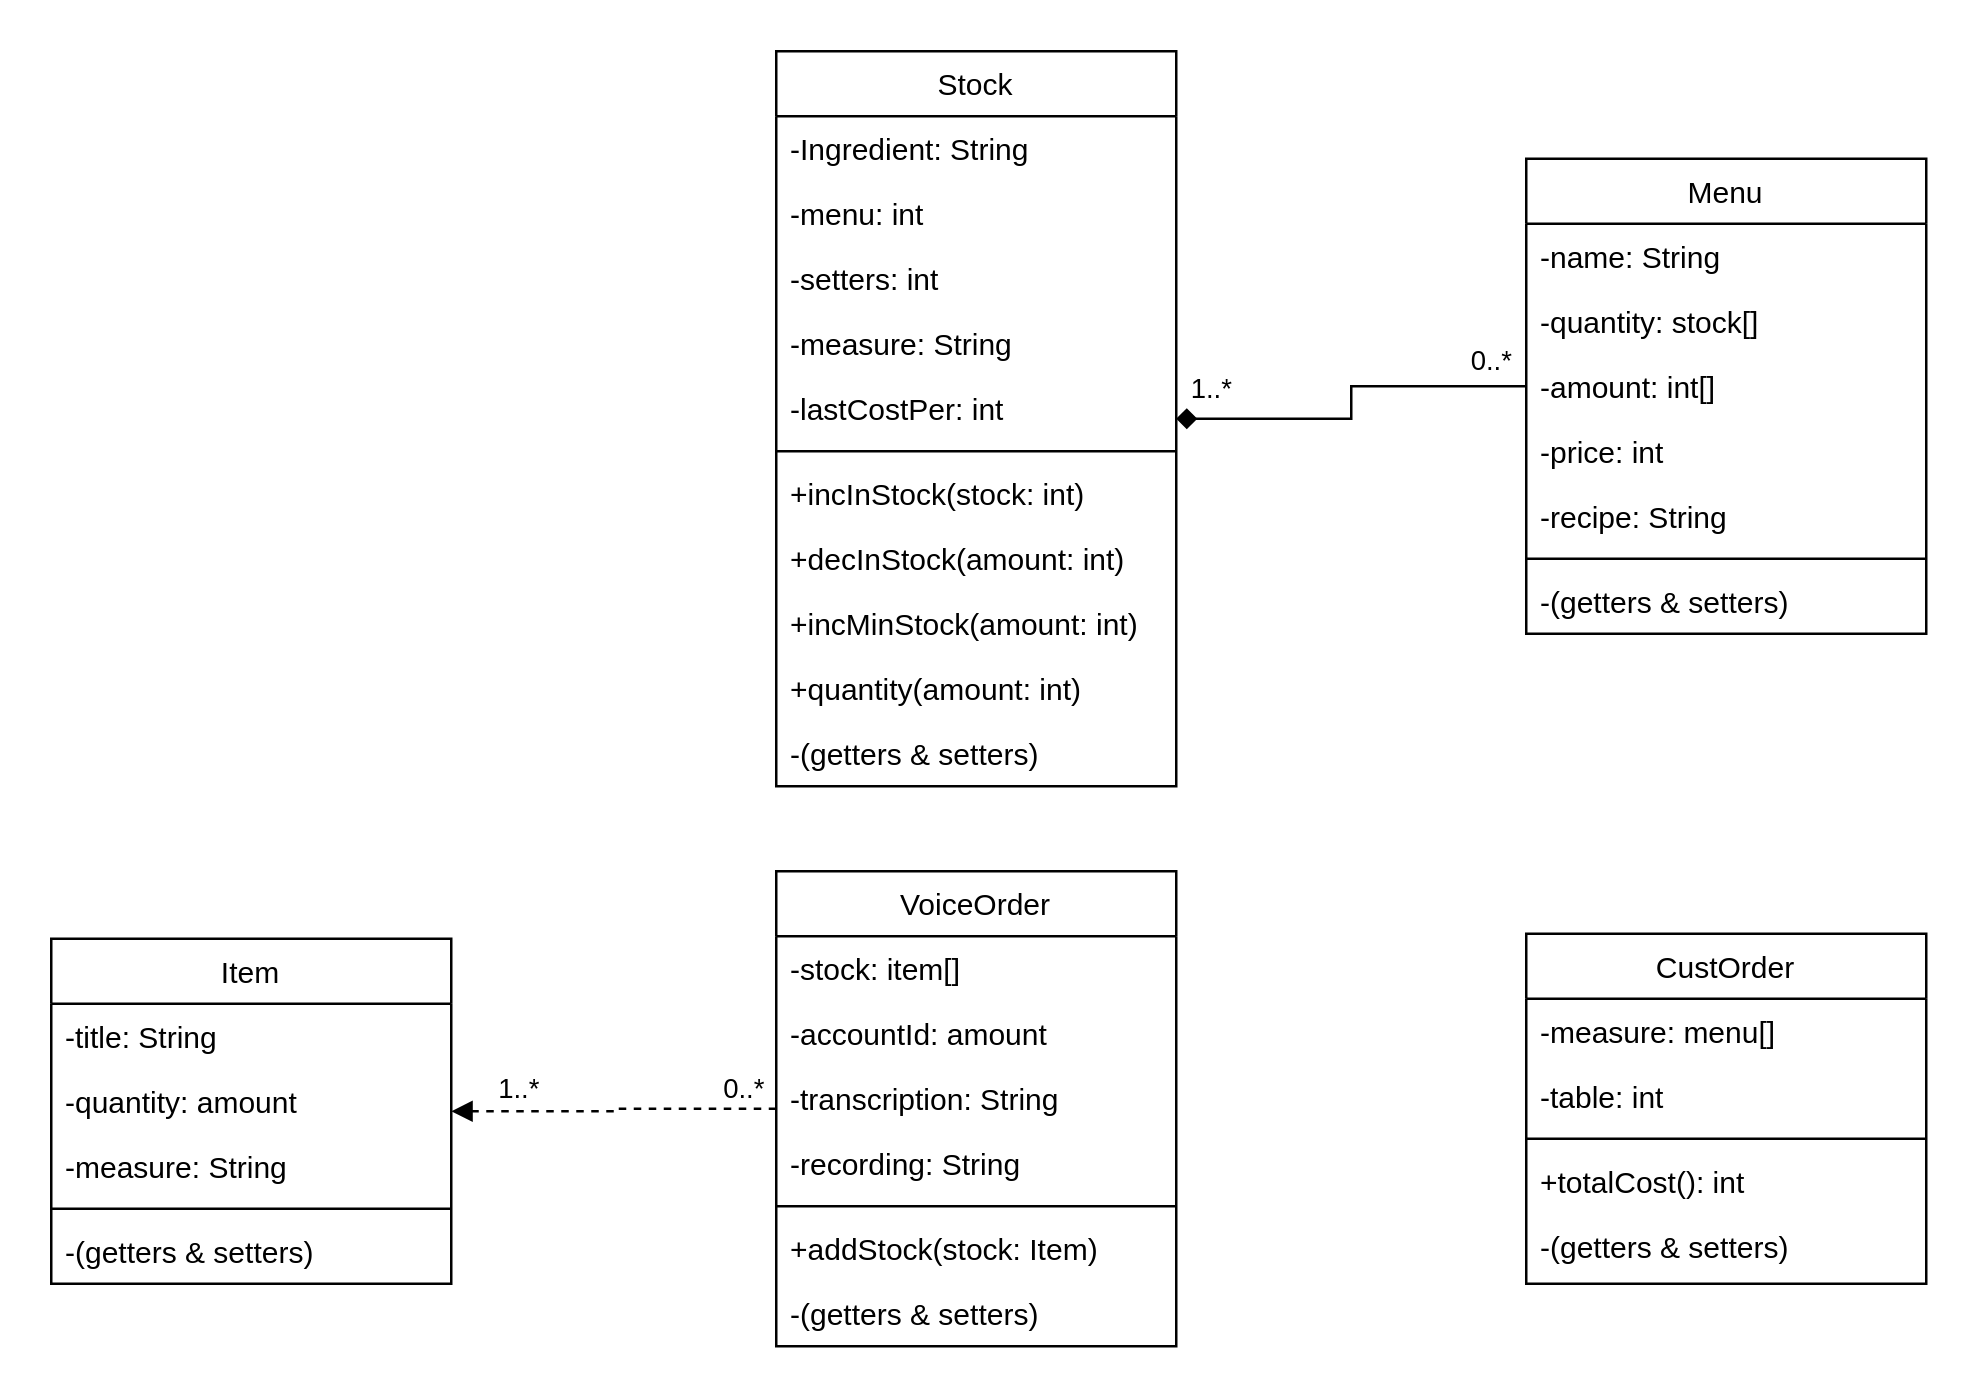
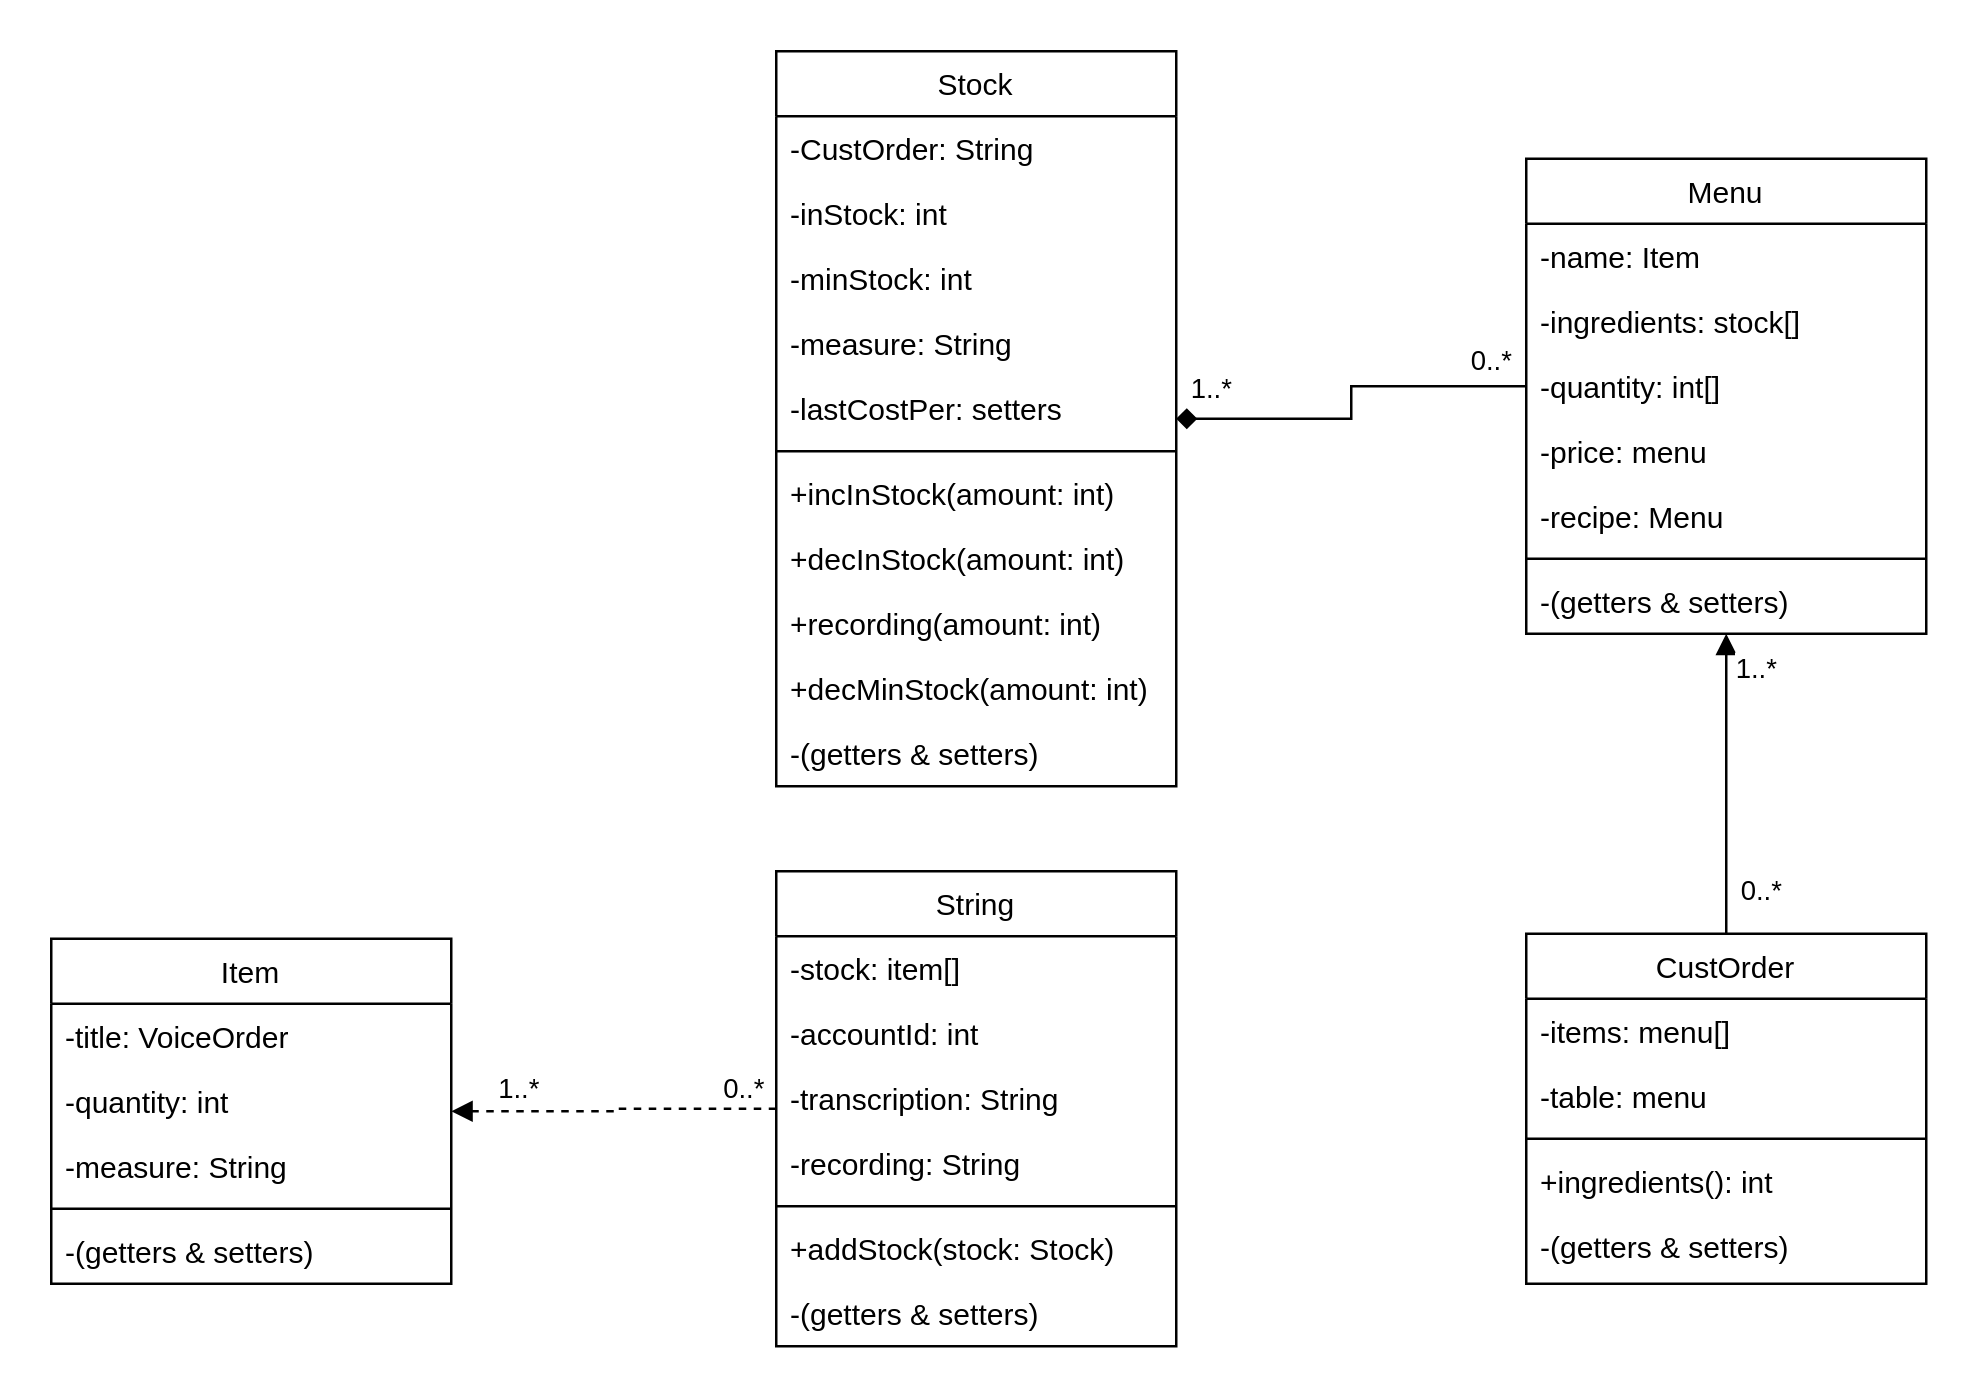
node "-Ingredient: String": label "-Ingredient: String" -> "-CustOrder: String"
node "-menu: int": label "-menu: int" -> "-inStock: int"
node "-name: String": label "-name: String" -> "-name: Item"
node "-setters: int": label "-setters: int" -> "-minStock: int"
node "-quantity: stock[]": label "-quantity: stock[]" -> "-ingredients: stock[]"
node "-amount: int[]": label "-amount: int[]" -> "-quantity: int[]"
node "-lastCostPer: int": label "-lastCostPer: int" -> "-lastCostPer: setters"
node "-price: int": label "-price: int" -> "-price: menu"
node "+incInStock(stock: int)": label "+incInStock(stock: int)" -> "+incInStock(amount: int)"
node "-recipe: String": label "-recipe: String" -> "-recipe: Menu"
node "+incMinStock(amount: int)": label "+incMinStock(amount: int)" -> "+recording(amount: int)"
node "+quantity(amount: int)": label "+quantity(amount: int)" -> "+decMinStock(amount: int)"
edge "CustOrder" -> "Menu": added, labels "0..*", "1..*"
node "VoiceOrder": label "VoiceOrder" -> "String"
node "-measure: menu[]": label "-measure: menu[]" -> "-items: menu[]"
node "-accountId: amount": label "-accountId: amount" -> "-accountId: int"
node "-title: String": label "-title: String" -> "-title: VoiceOrder"
node "-table: int": label "-table: int" -> "-table: menu"
node "-quantity: amount": label "-quantity: amount" -> "-quantity: int"
node "+totalCost(): int": label "+totalCost(): int" -> "+ingredients(): int"
node "+addStock(stock: Item)": label "+addStock(stock: Item)" -> "+addStock(stock: Stock)"
